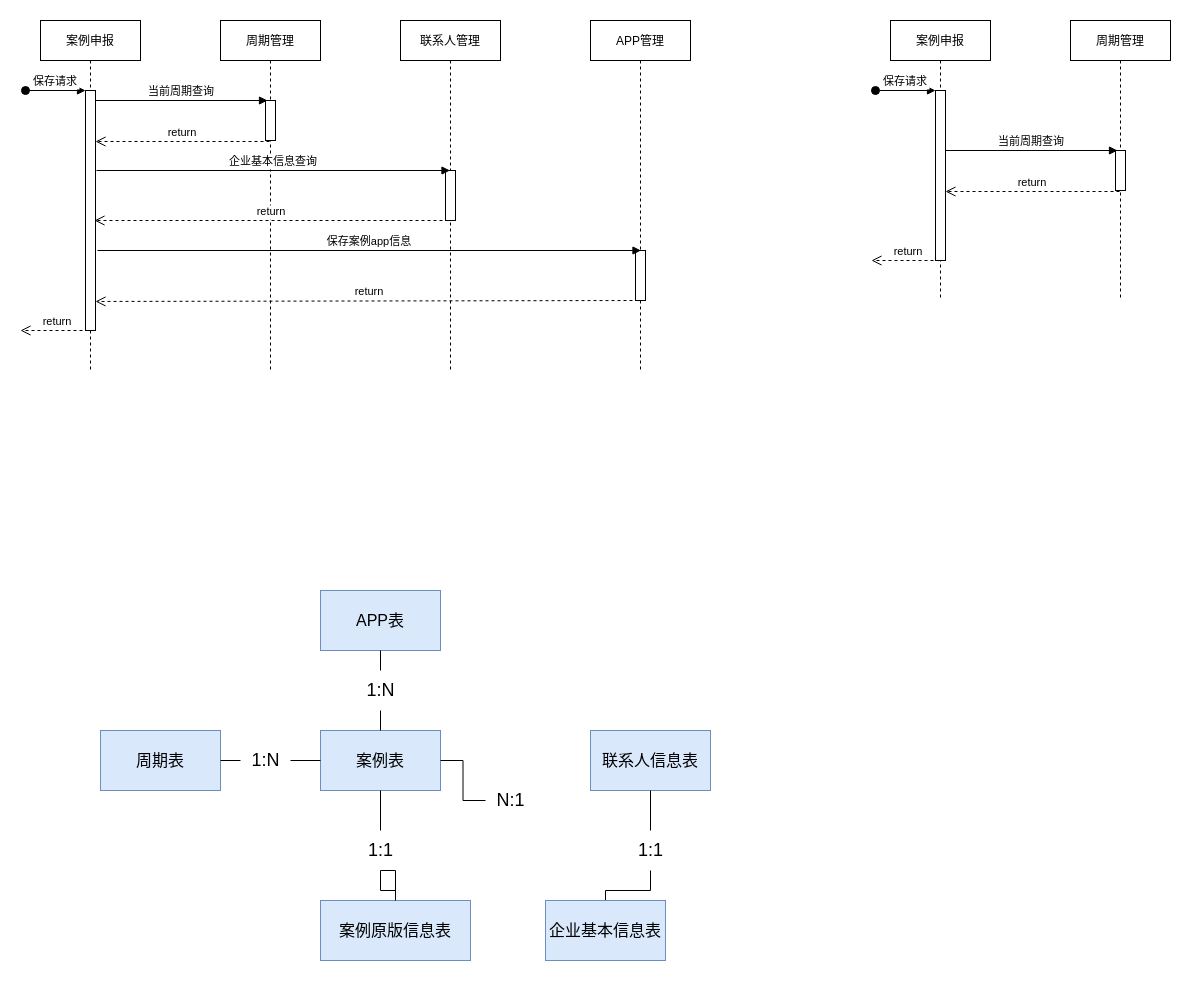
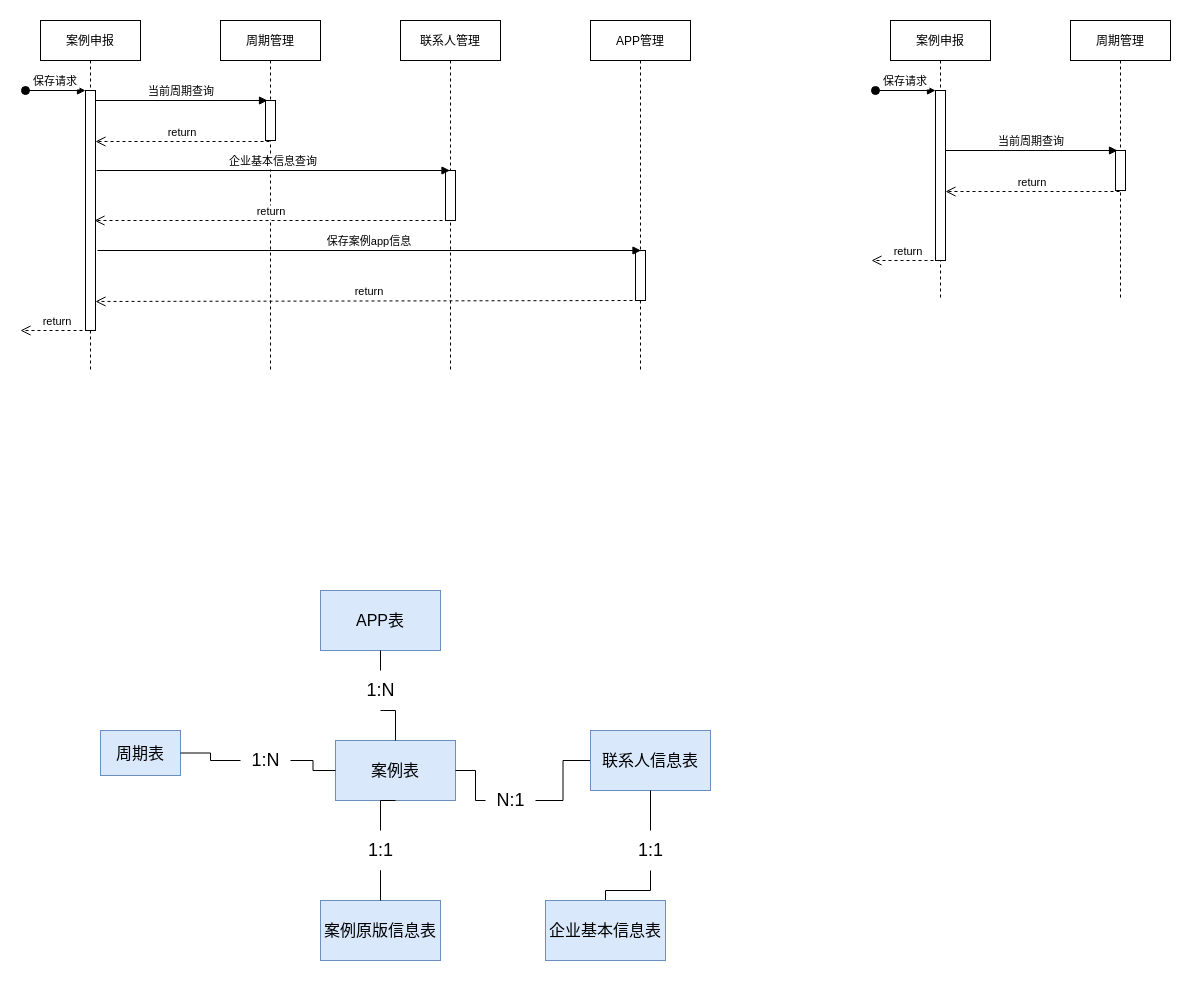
node "周期表": size 120x60 -> 80x45
node "案例表": moved (381, 761) -> (396, 771)
edge "联系人信息表" -- "N:1": added
node "案例原版信息表": size 150x60 -> 120x60
